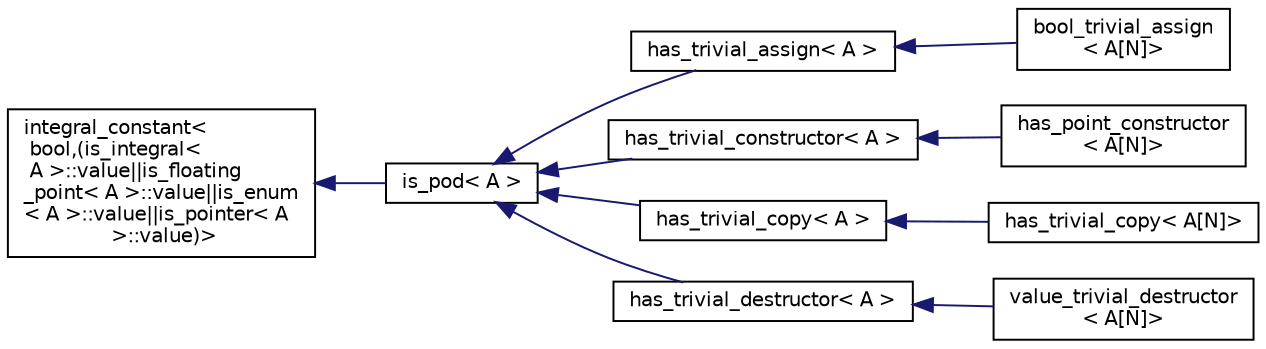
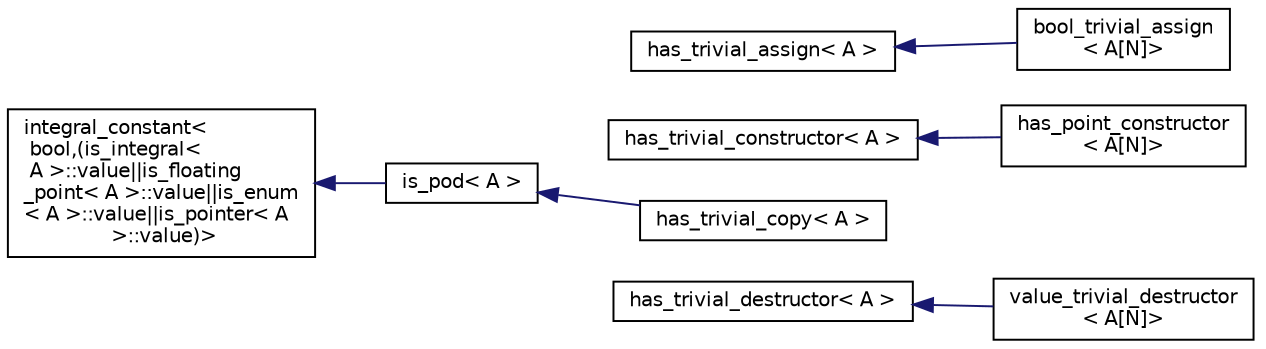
edge "has_trivial_assign< A >" -> "is_pod< A >": removed
edge "has_trivial_constructor< A >" -> "is_pod< A >": removed
node "has_trivial_copy< A[N]>": removed
edge "has_trivial_destructor< A >" -> "is_pod< A >": removed
